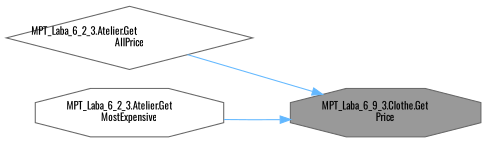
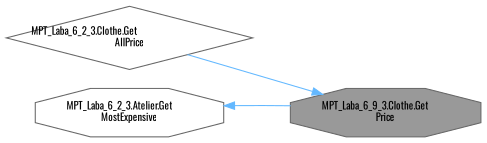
node "MPT_Laba_6_2_3.Atelier.Get AllPrice": label "MPT_Laba_6_2_3.Atelier.Get AllPrice" -> "MPT_Laba_6_2_3.Clothe.Get AllPrice"
edge "MPT_Laba_6_2_3.Atelier.Get MostExpensive" -> "MPT_Laba_6_9_3.Clothe.Get Price": reversed
